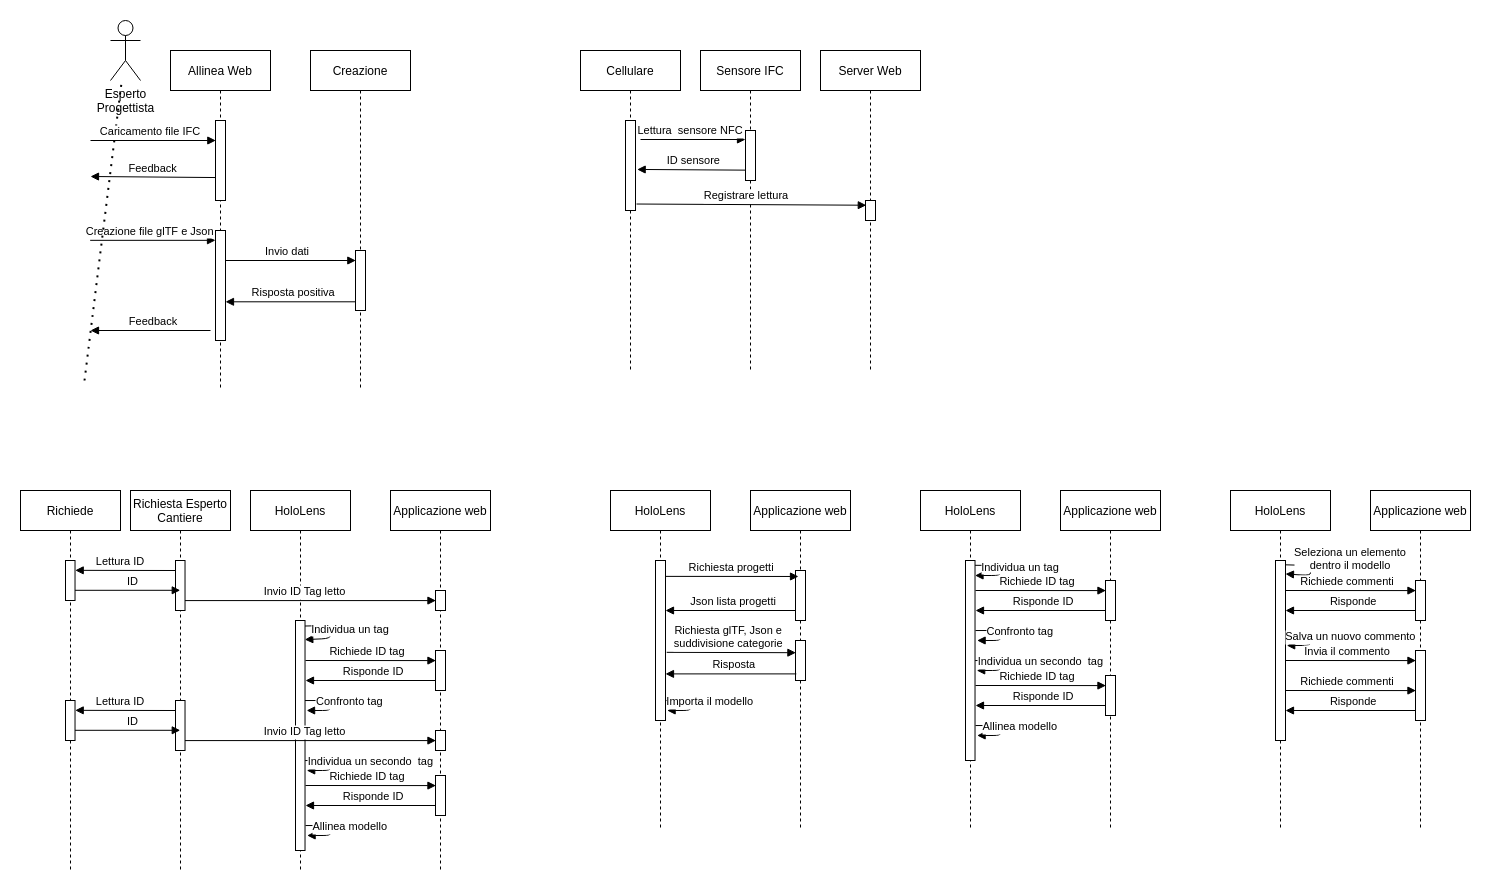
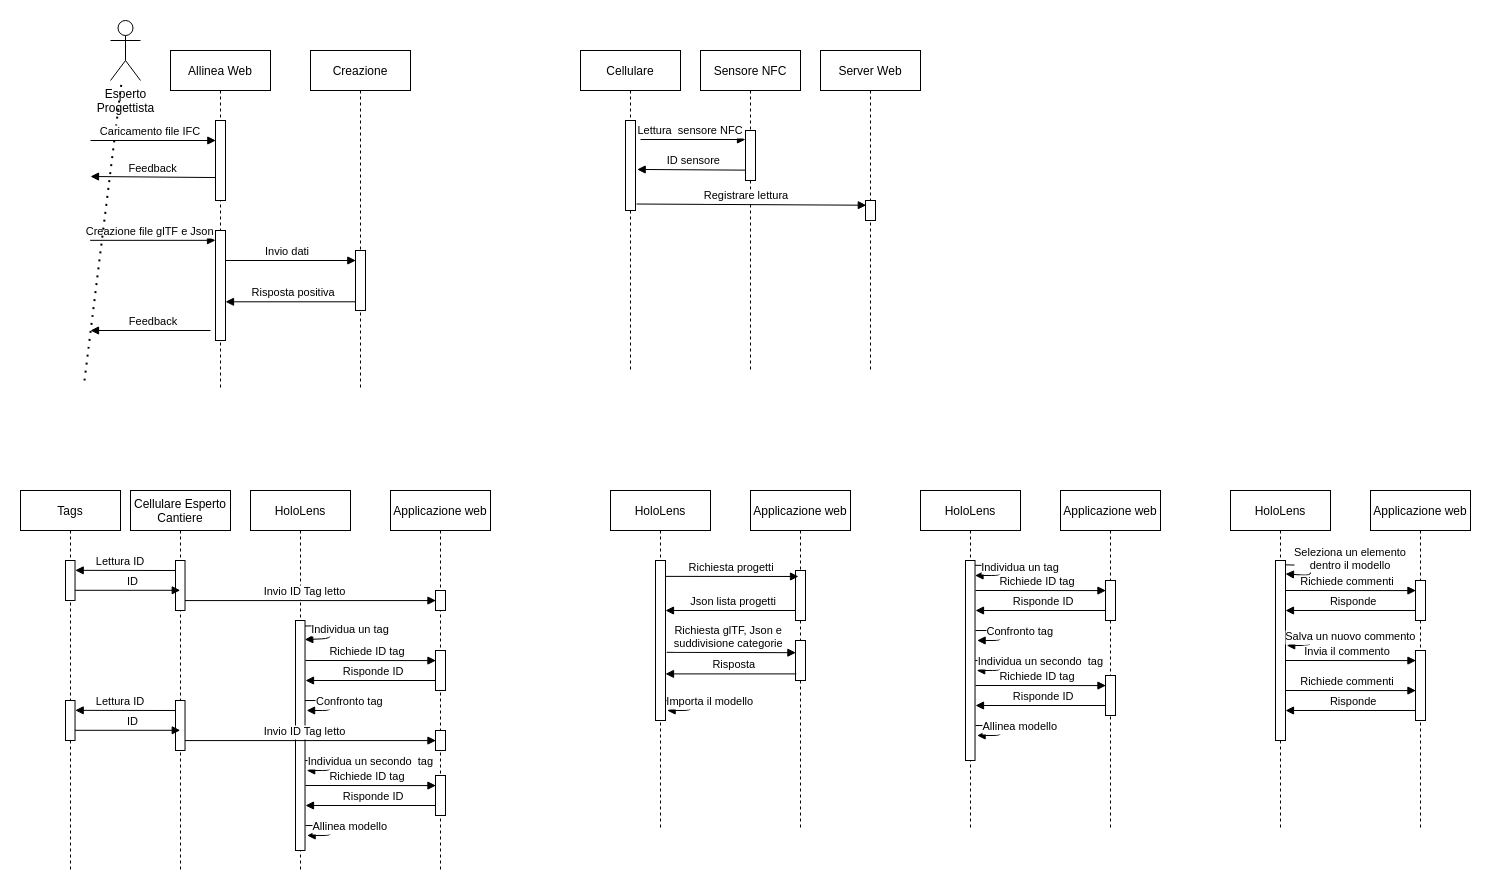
node "Sensore IFC": label "Sensore IFC" -> "Sensore NFC"
node "Richiesta Esperto Cantiere": label "Richiesta Esperto Cantiere" -> "Cellulare Esperto Cantiere"
node "Richiede": label "Richiede" -> "Tags"
